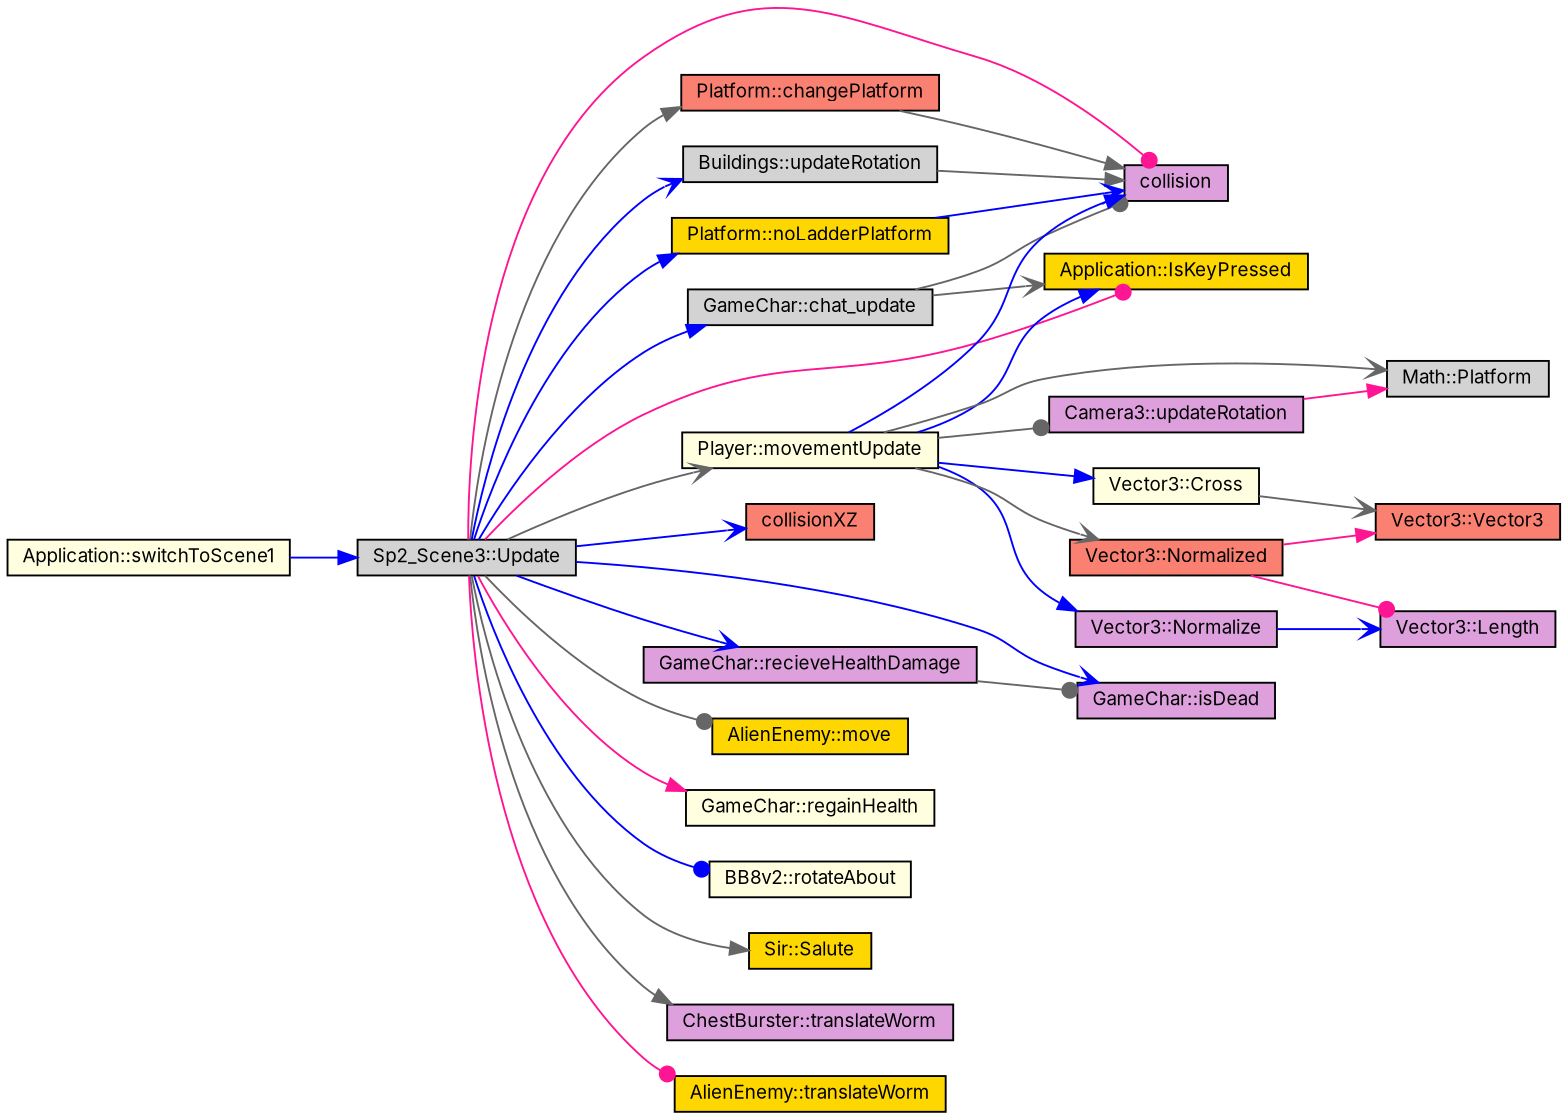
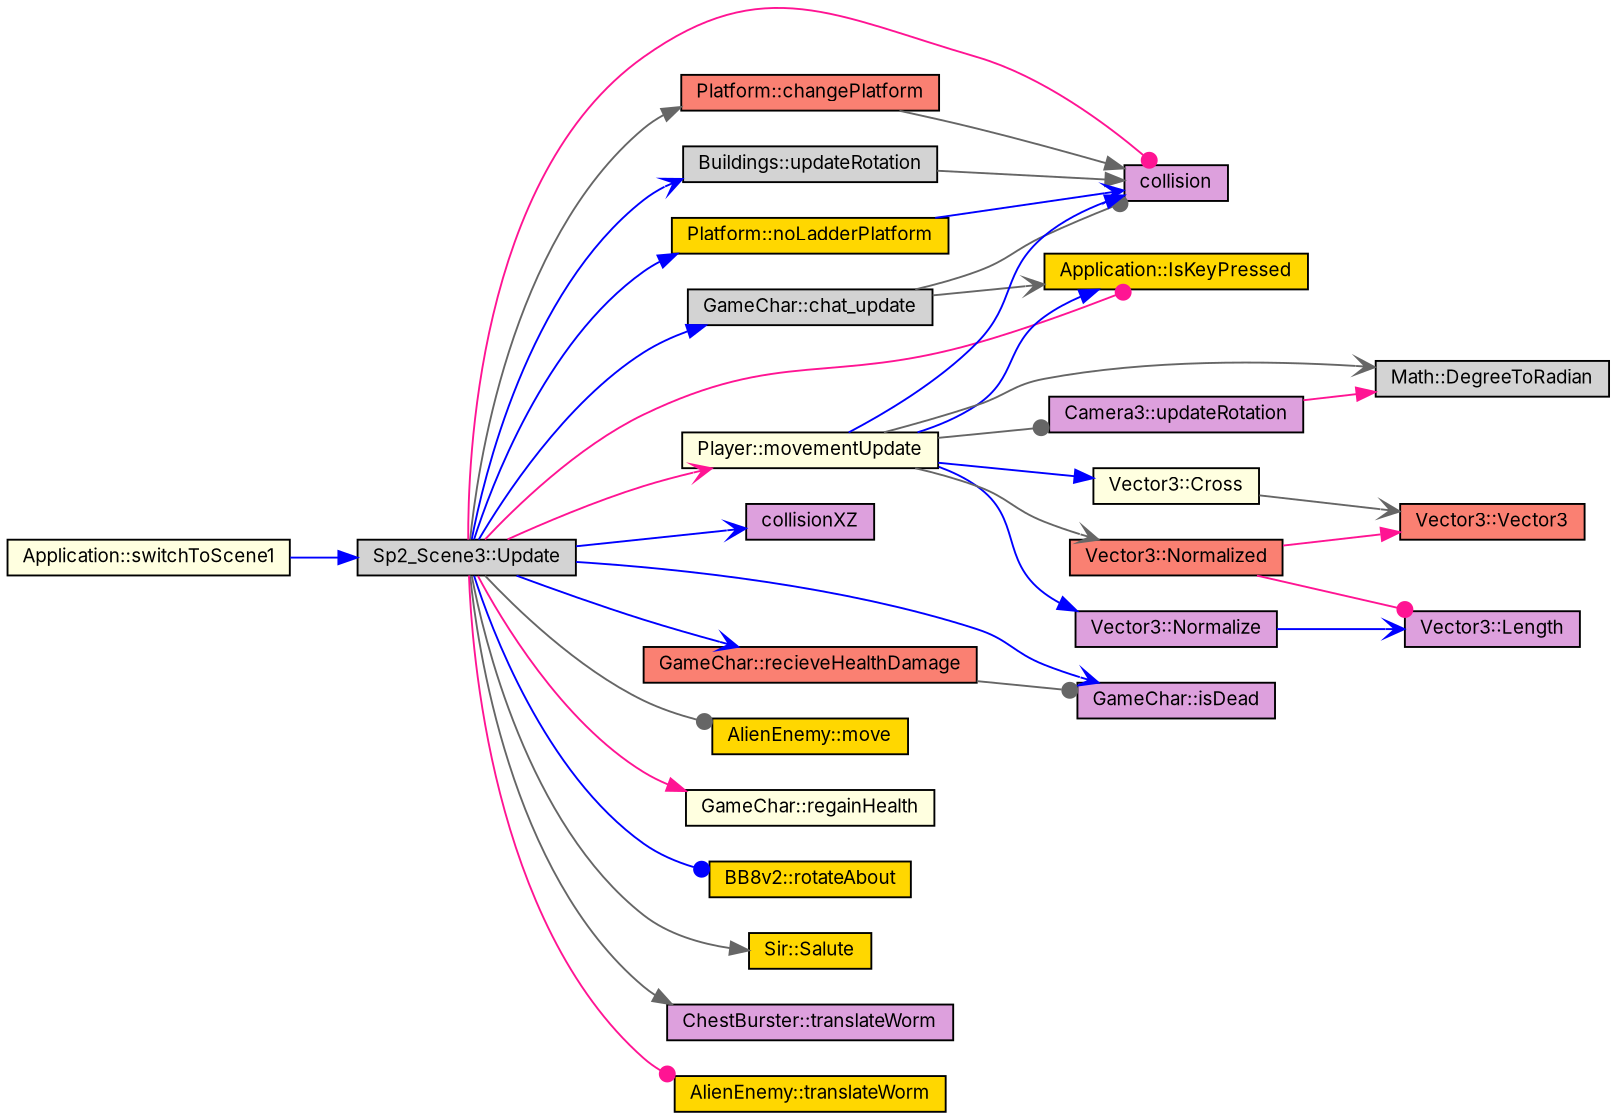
node "Math::Platform": label "Math::Platform" -> "Math::DegreeToRadian"
edge "Sp2_Scene3::Update" -> "Player::movementUpdate": color gray40 -> deeppink
node "collisionXZ": fillcolor salmon -> plum
node "GameChar::recieveHealthDamage": fillcolor plum -> salmon
node "BB8v2::rotateAbout": fillcolor lightyellow -> gold
